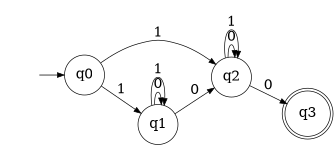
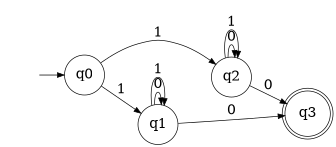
edge "q1" -> "q2": now "q1" -> "q3"
